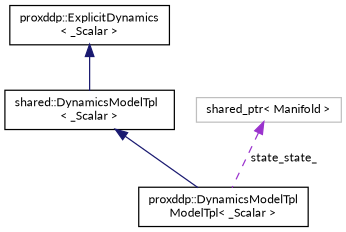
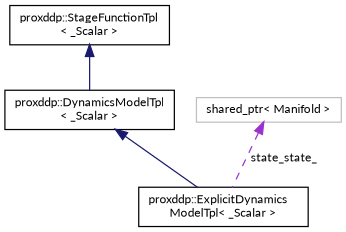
node "proxddp::ExplicitDynamics < _Scalar >": label "proxddp::ExplicitDynamics < _Scalar >" -> "proxddp::StageFunctionTpl < _Scalar >"
node "shared::DynamicsModelTpl < _Scalar >": label "shared::DynamicsModelTpl < _Scalar >" -> "proxddp::DynamicsModelTpl < _Scalar >"
node "proxddp::DynamicsModelTpl ModelTpl< _Scalar >": label "proxddp::DynamicsModelTpl ModelTpl< _Scalar >" -> "proxddp::ExplicitDynamics ModelTpl< _Scalar >"
